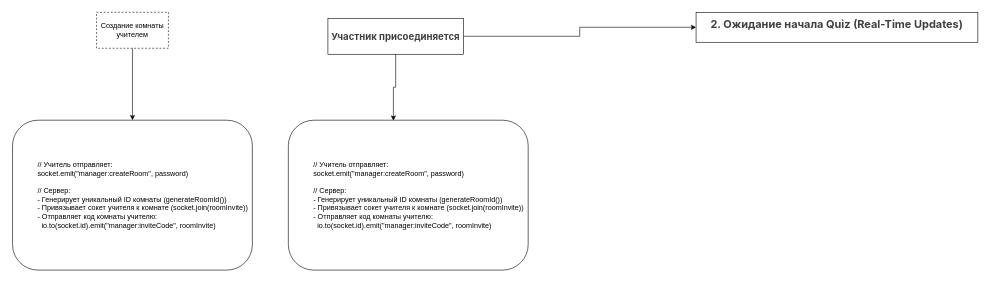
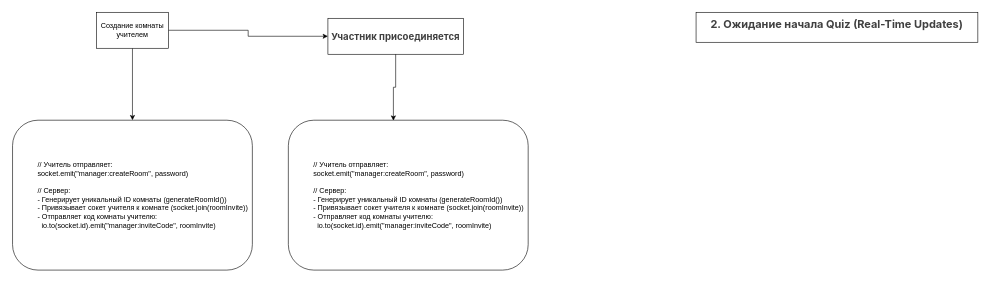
node "Создание комнаты учителем": style dashed -> solid
edge "Создание комнаты учителем" -> "Участник присоединяется": added
edge "Участник присоединяется" -> "2. Ожидание начала Quiz (Real-Time Updates)": removed
